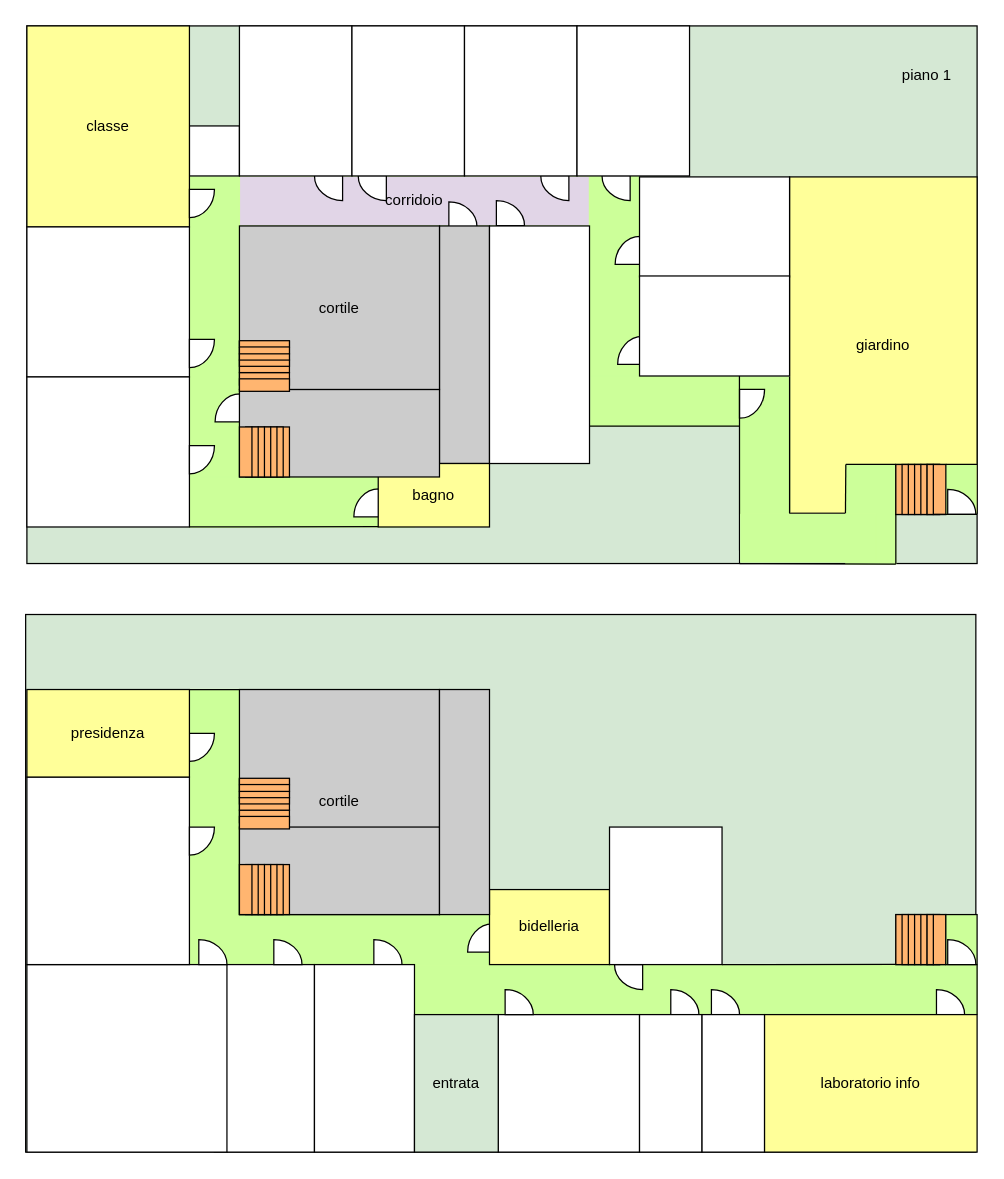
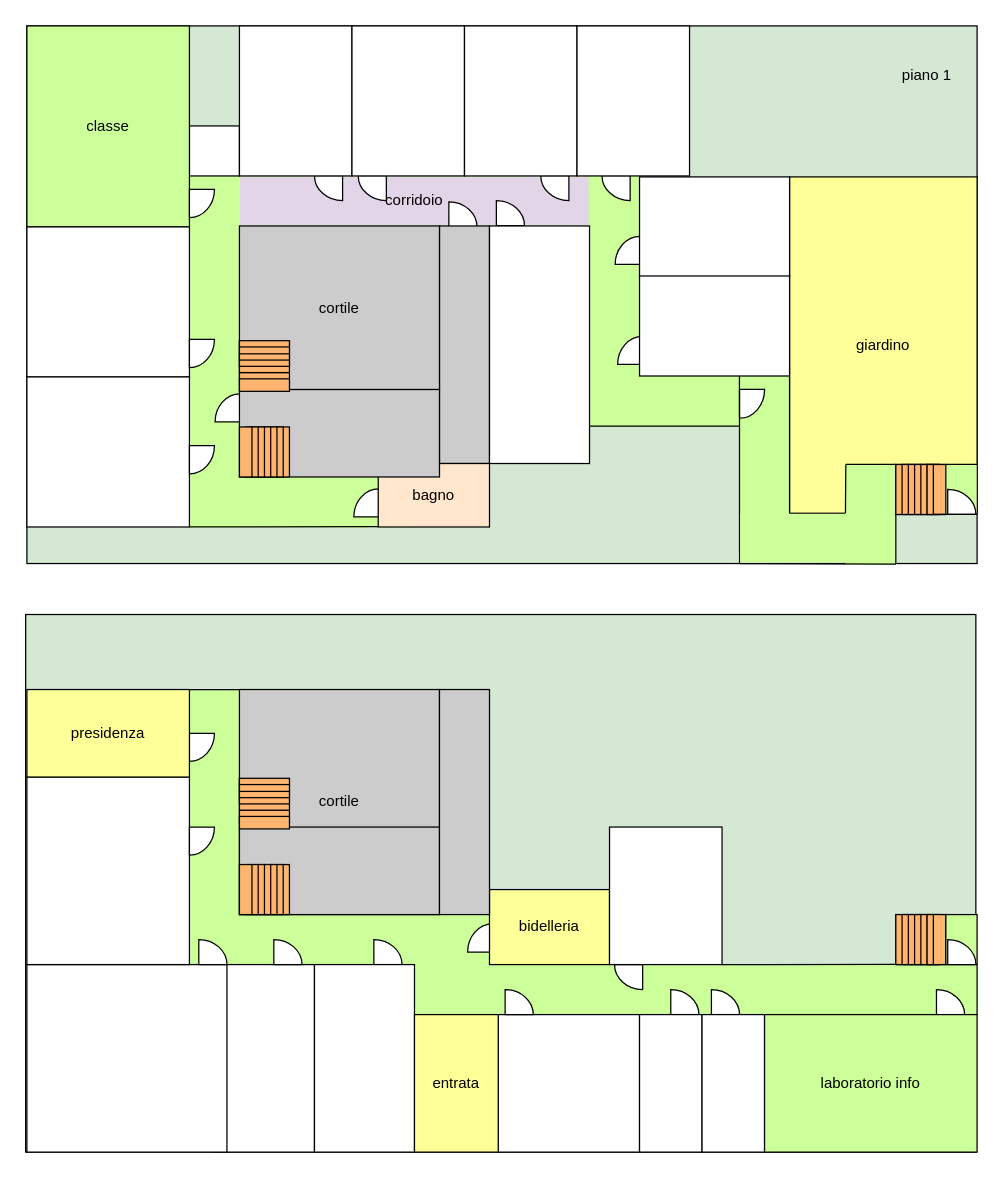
node "classe": fillcolor #ffff99 -> #ccff99
node "bagno": fillcolor #ffff99 -> #ffe6cc
node "entrata": fillcolor #d5e8d4 -> #ffff99
node "laboratorio info": fillcolor #ffff99 -> #ccff99
